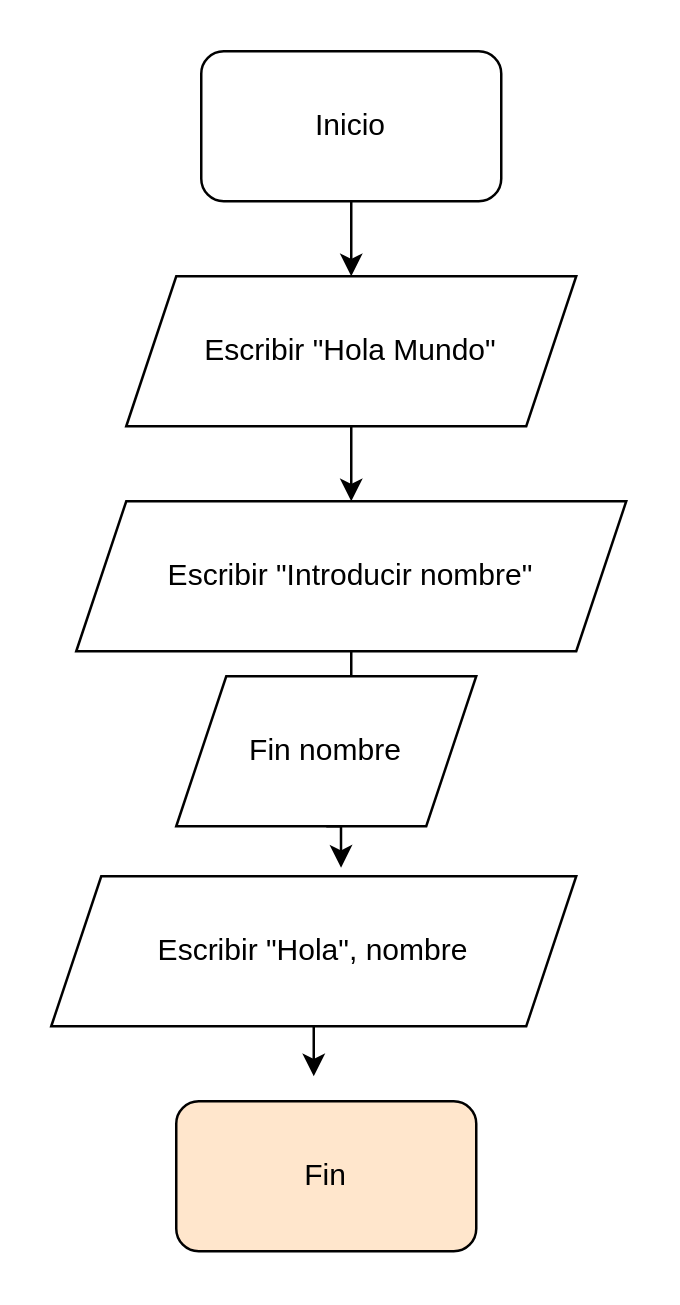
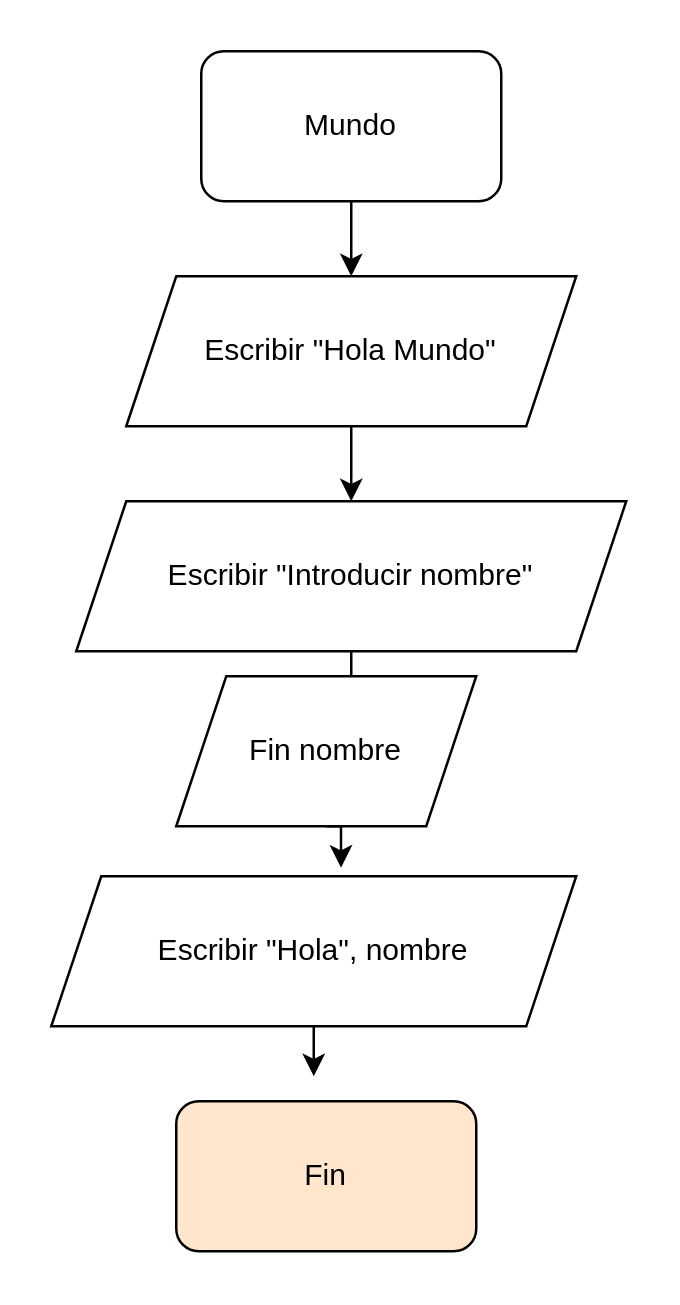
node "Inicio": label "Inicio" -> "Mundo"
